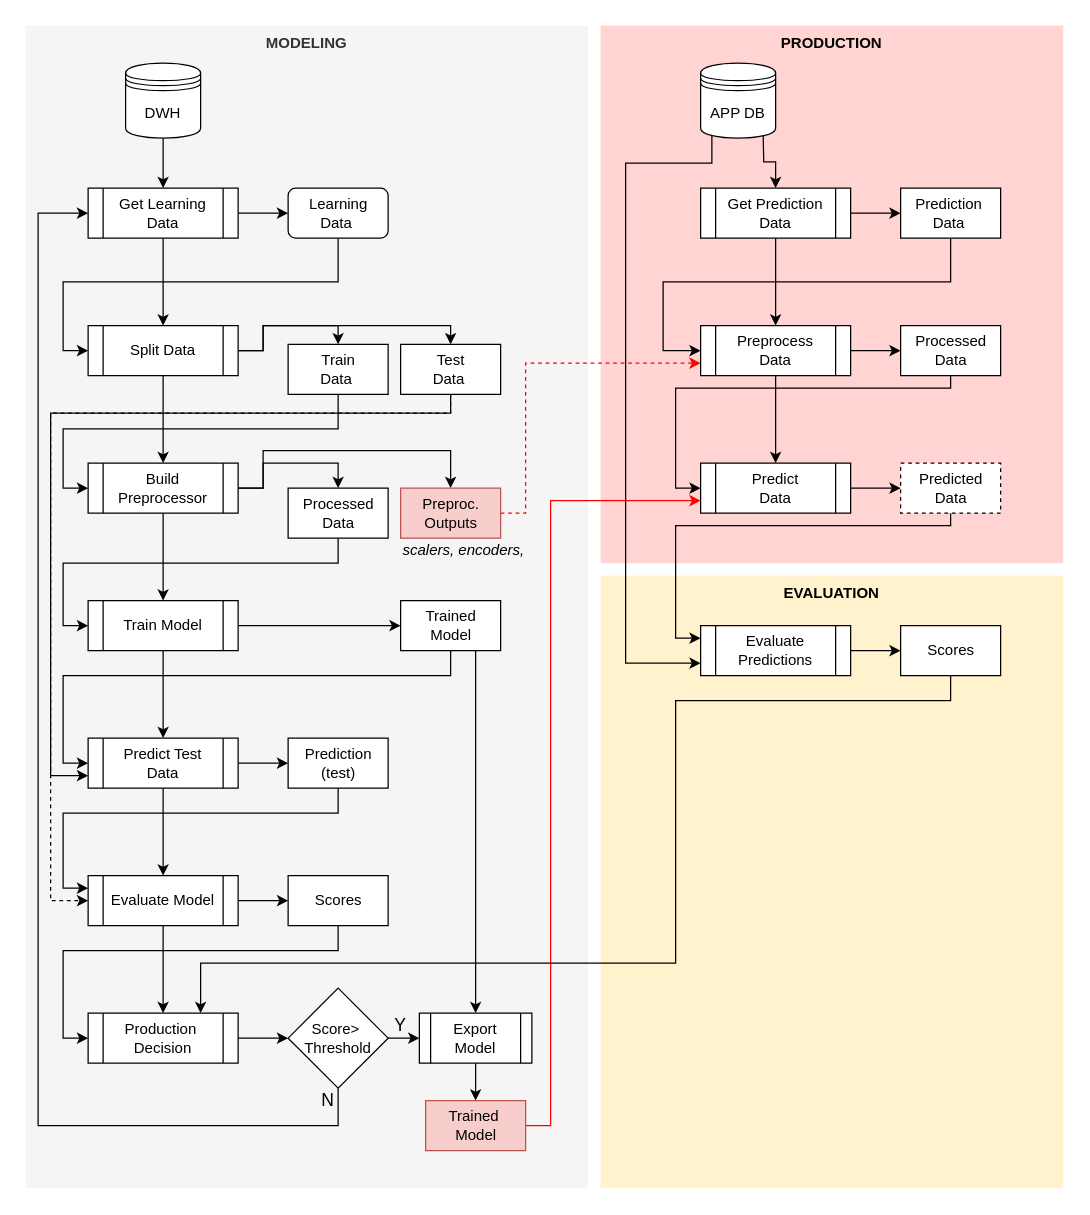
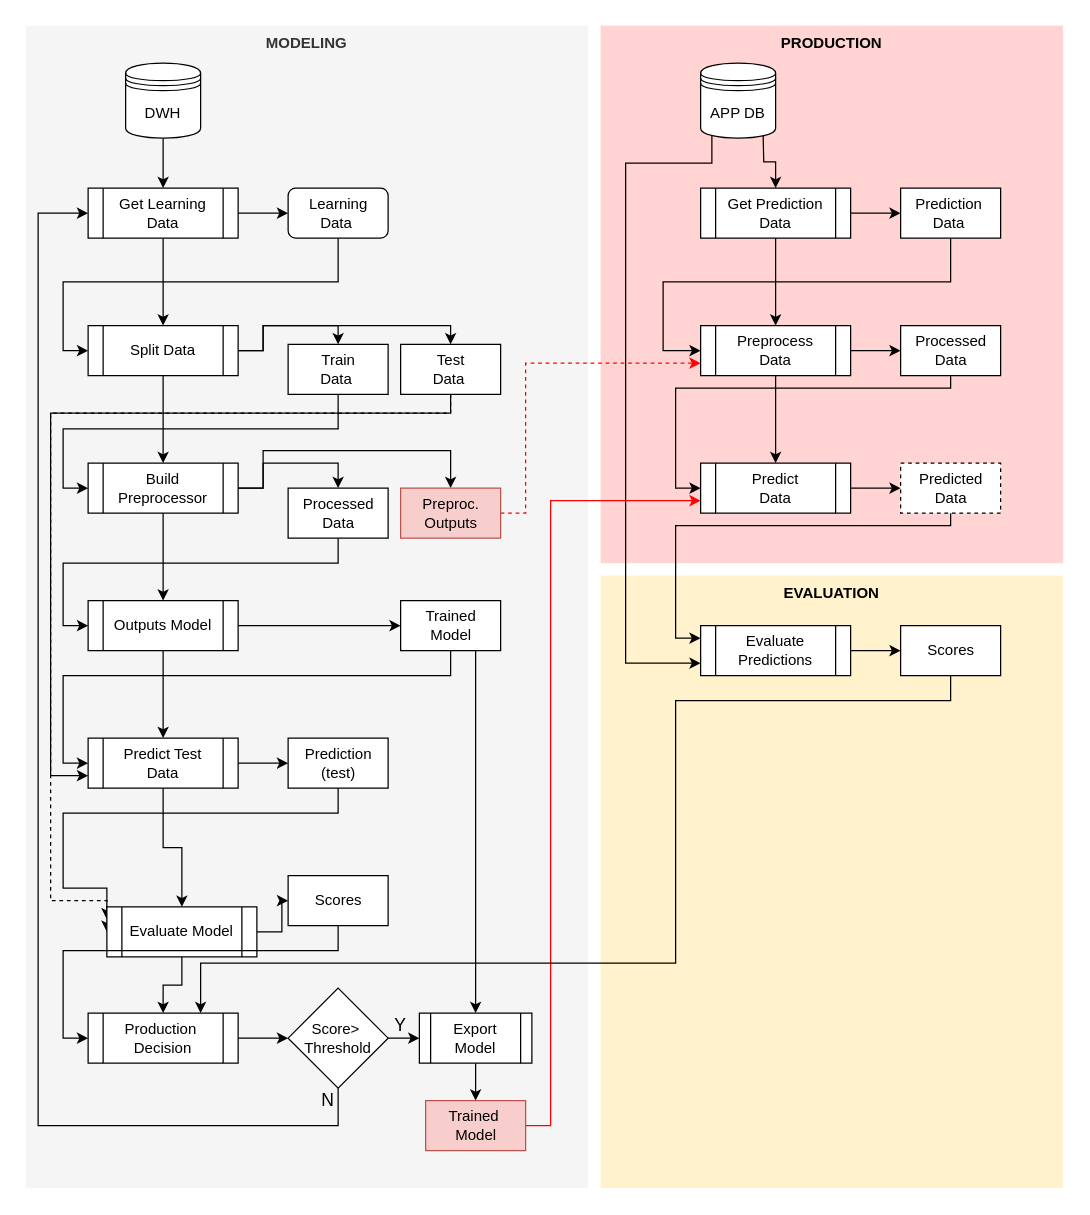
node "scalers, encoders,": removed
node "Train Model": label "Train Model" -> "Outputs Model"
node "Evaluate Model": moved (163, 901) -> (182, 932)
